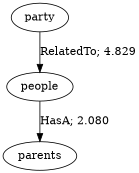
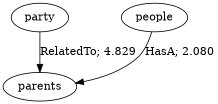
edge "party" -> "people": now "party" -> "parents"
